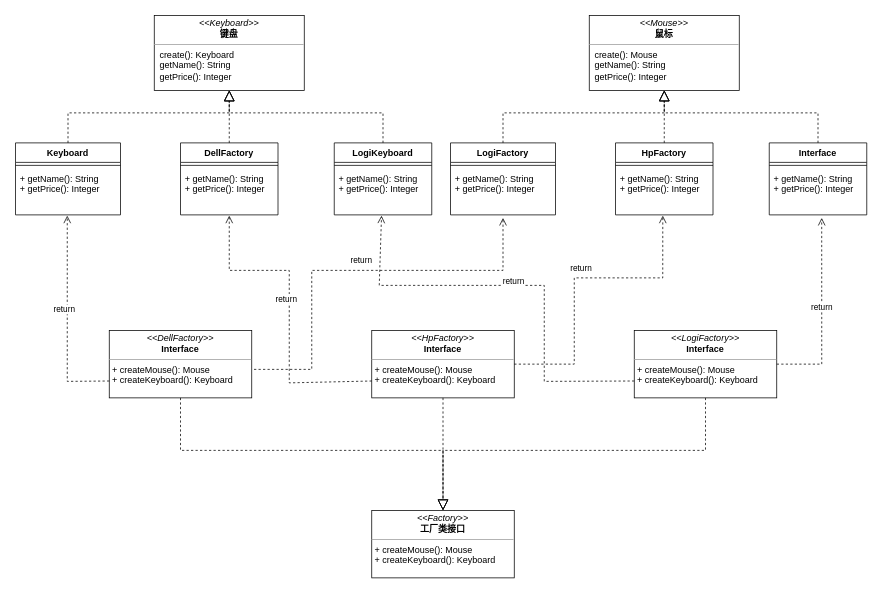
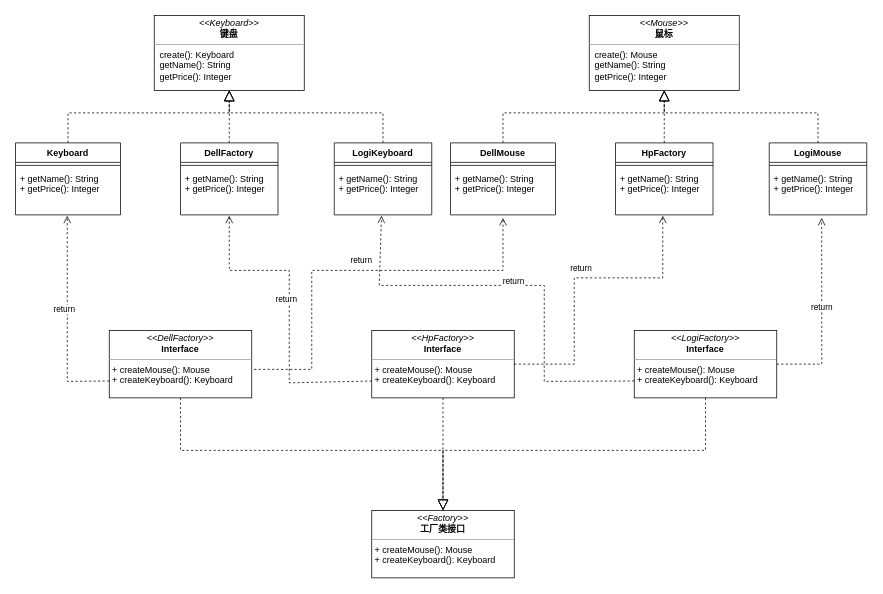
node "LogiFactory": label "LogiFactory" -> "DellMouse"
node "Interface": label "Interface" -> "LogiMouse"
